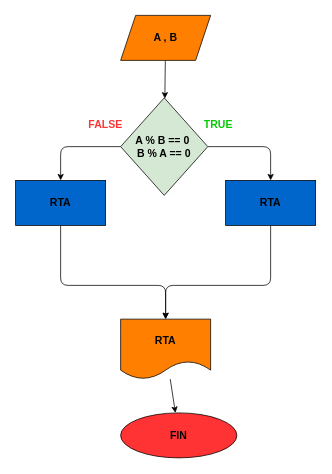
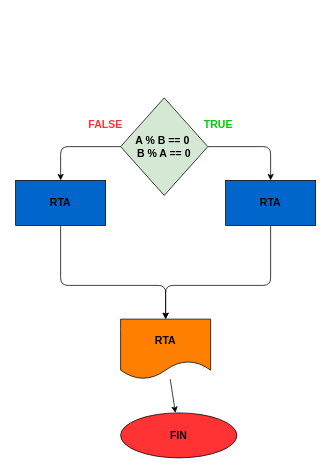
node "A , B": removed
edge "A , B" -> "A % B == 0 B % A == 0": removed
